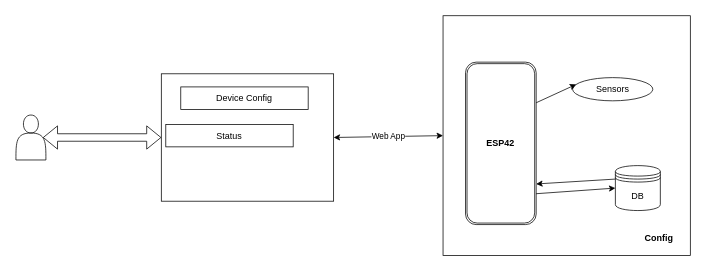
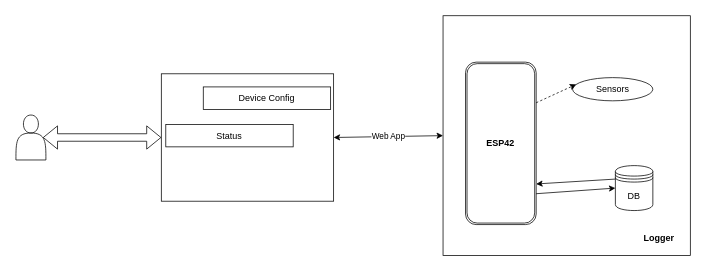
edge "ESP42" -> "Sensors": style solid -> dashed
node "Device Config": moved (244, 98) -> (267, 98)
node "DB": size 45x45 -> 38x45
node "Config": label "Config" -> "Logger"
